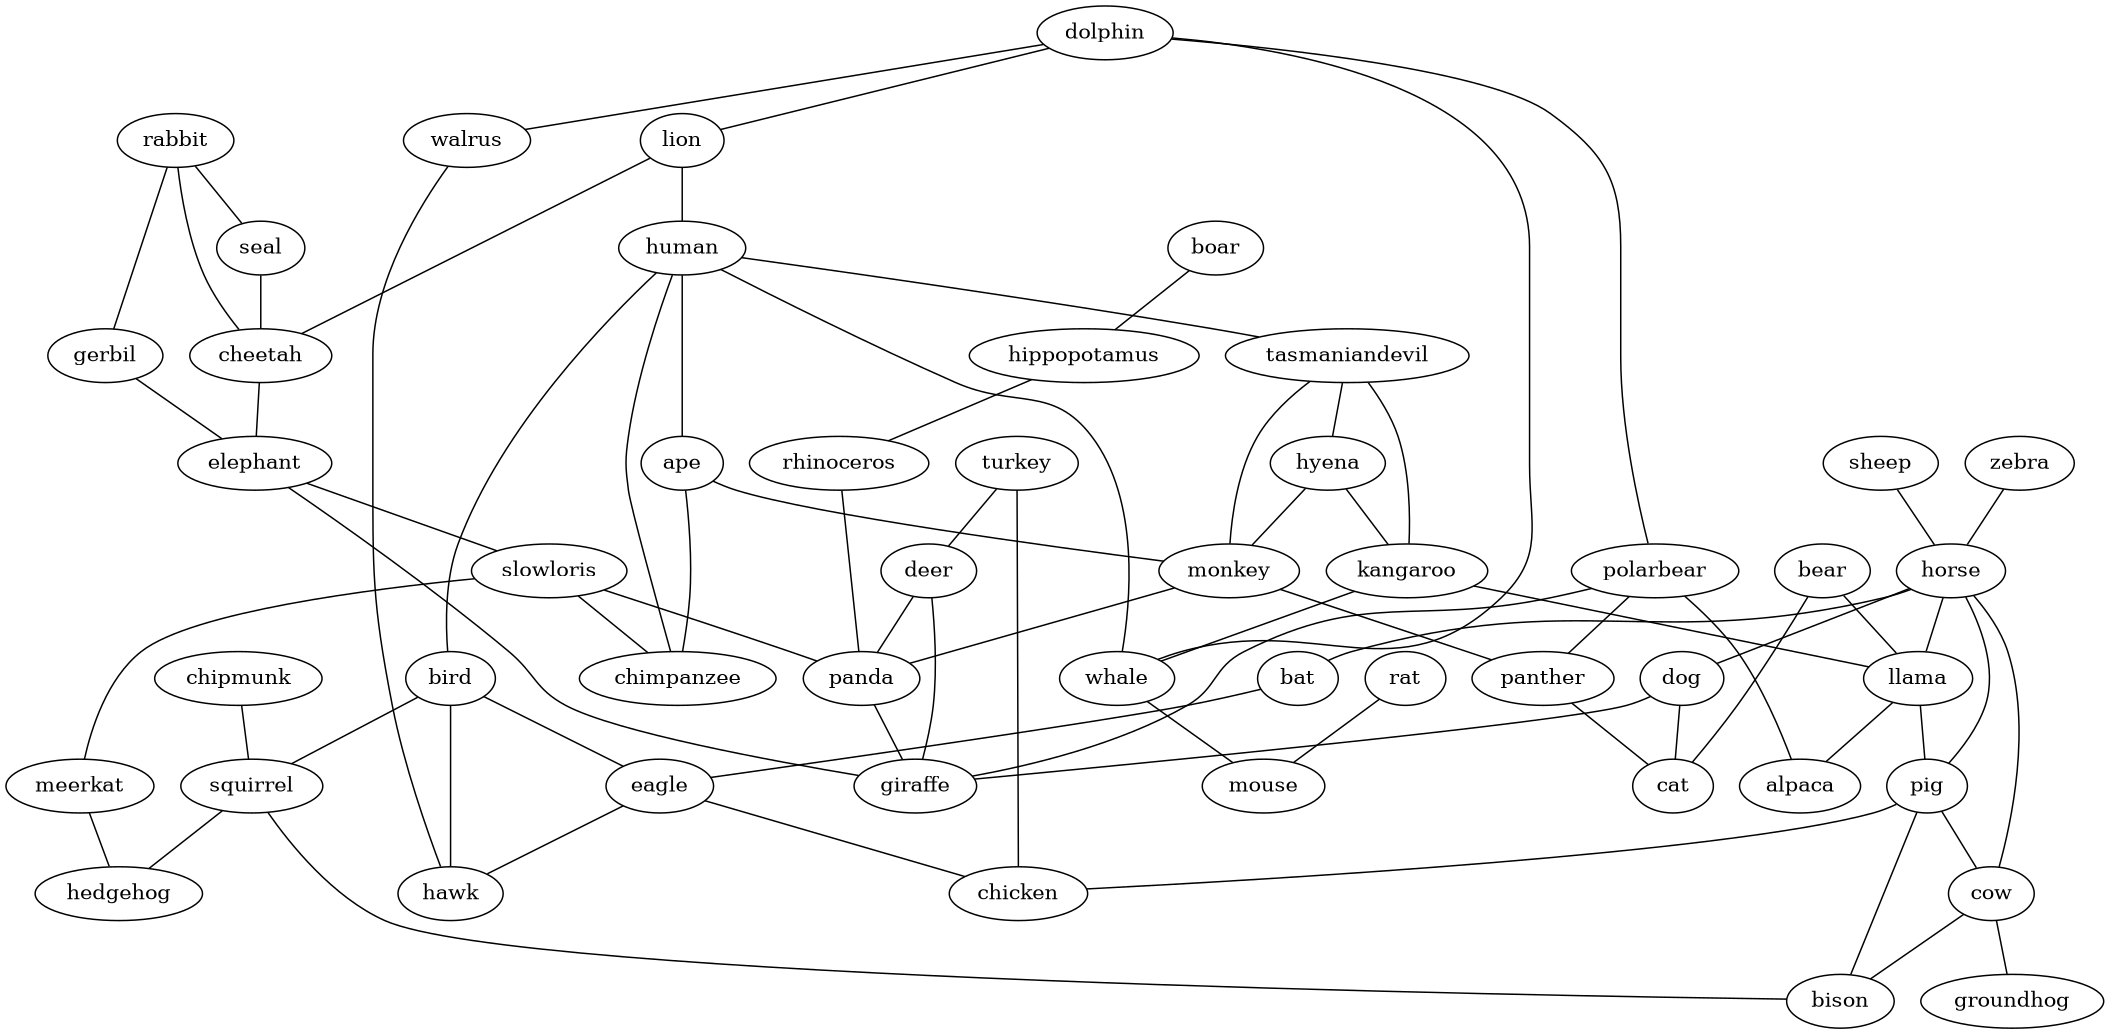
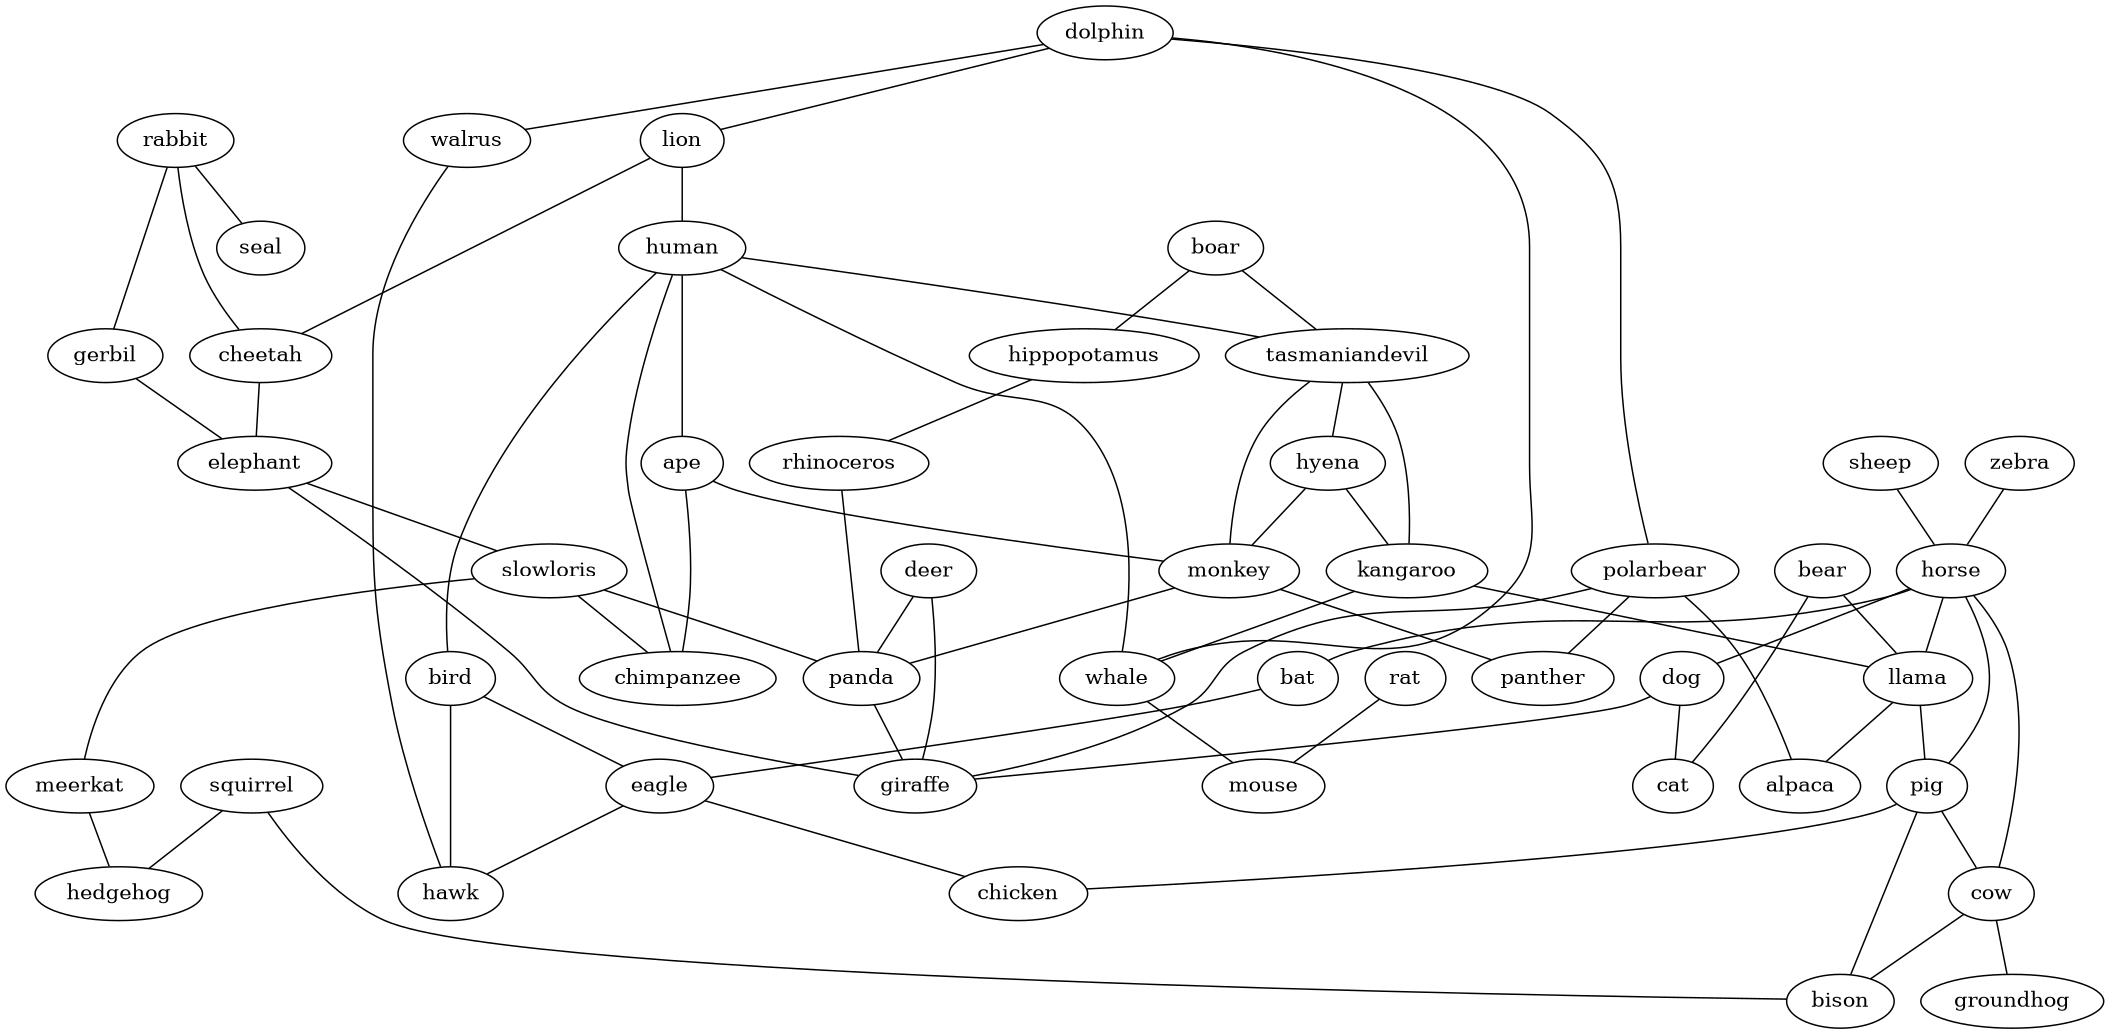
edge "boar" -- "tasmaniandevil": added
edge "seal" -- "cheetah": removed
node "turkey": removed
node "chipmunk": removed
edge "bird" -- "squirrel": removed
edge "panther" -- "cat": removed
